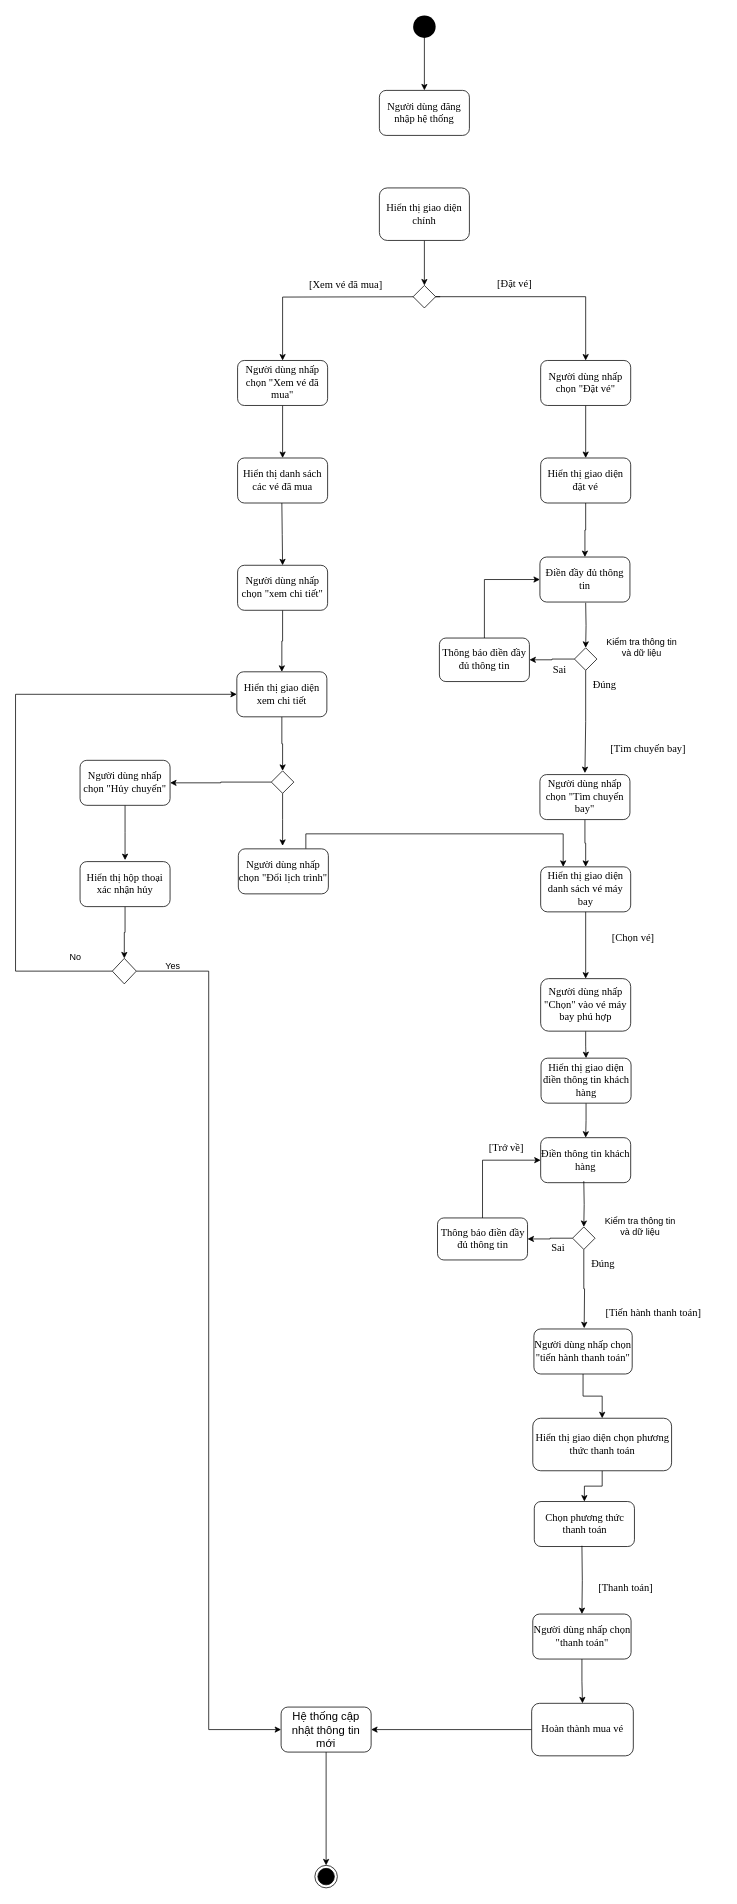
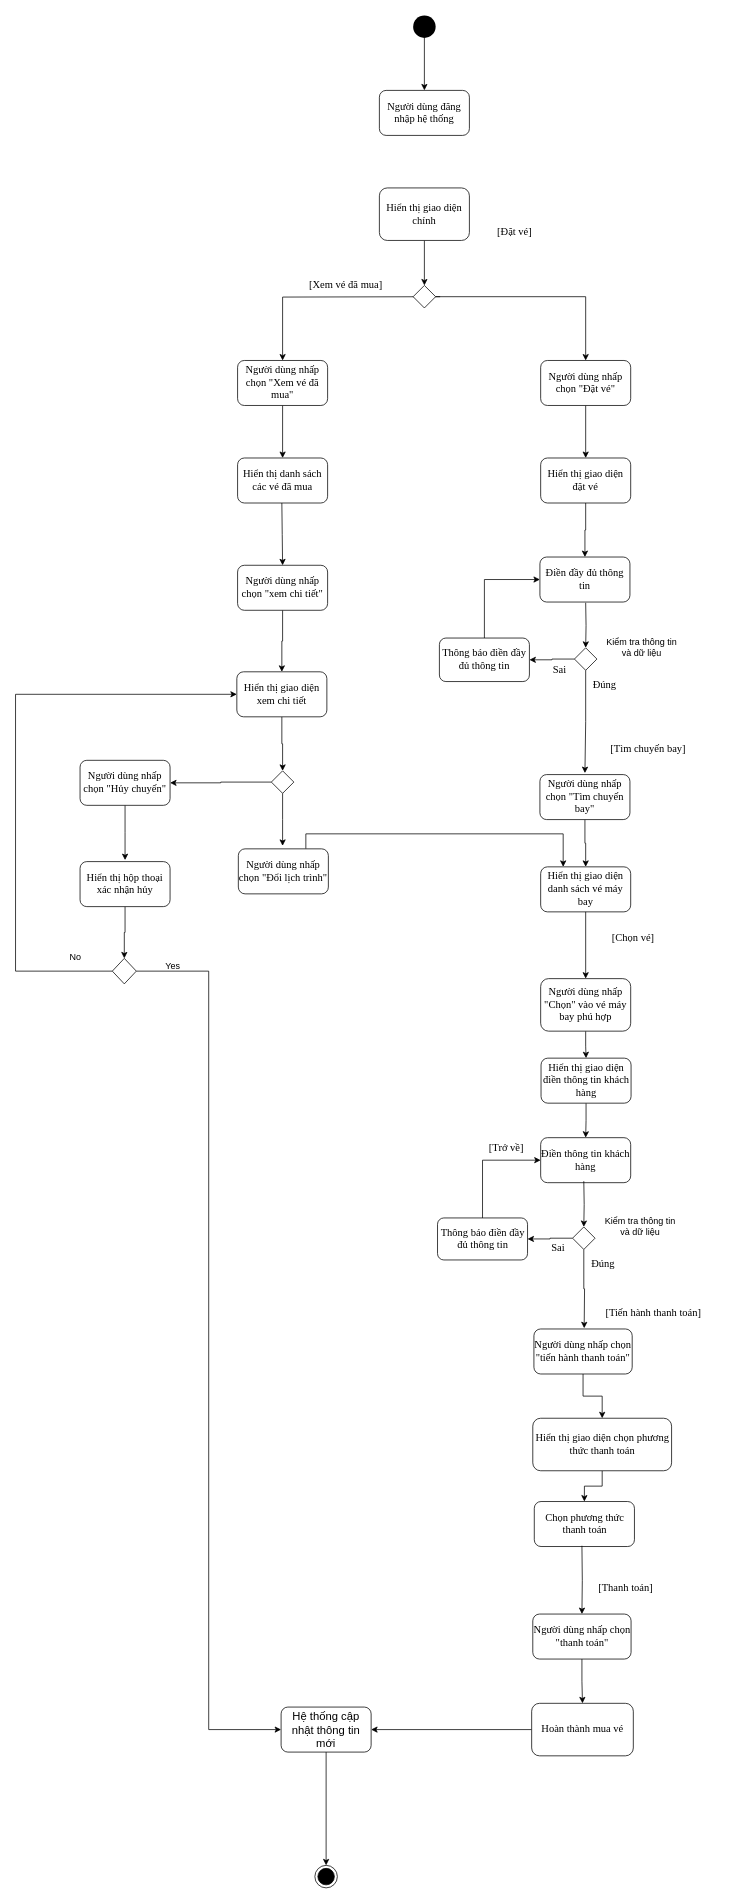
node "[Đặt vé]": moved (514, 285) -> (514, 232)
